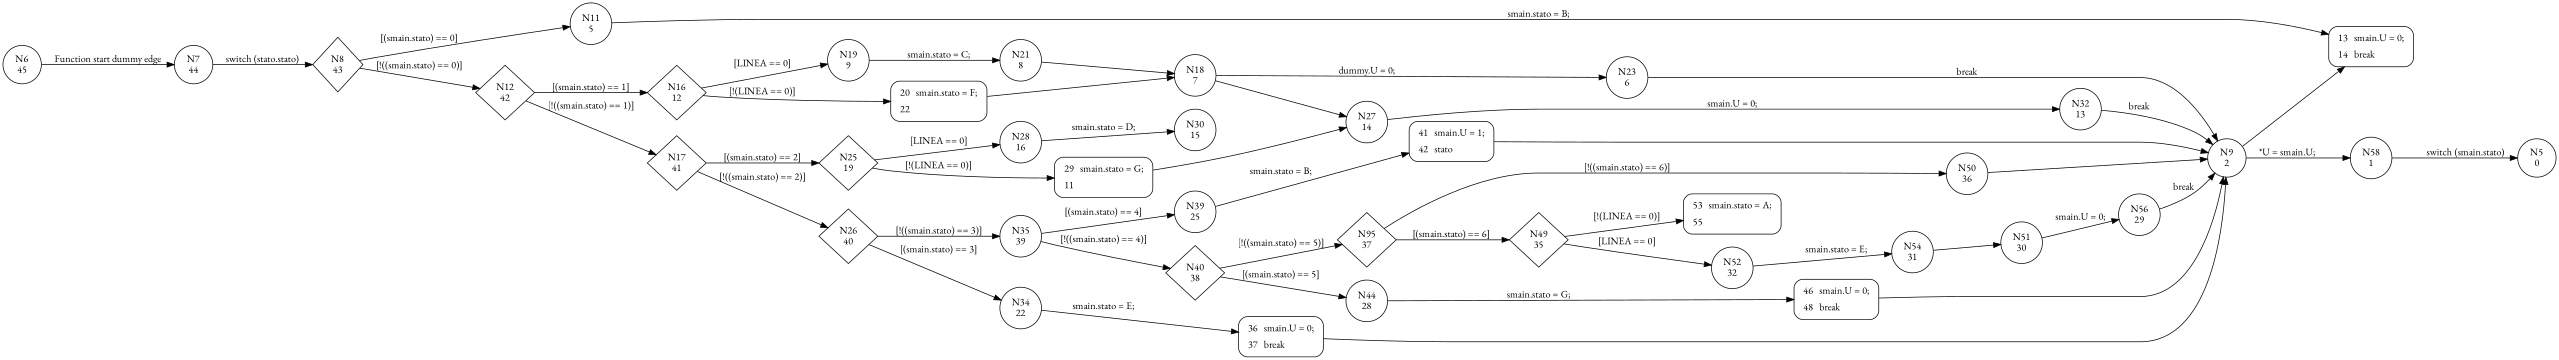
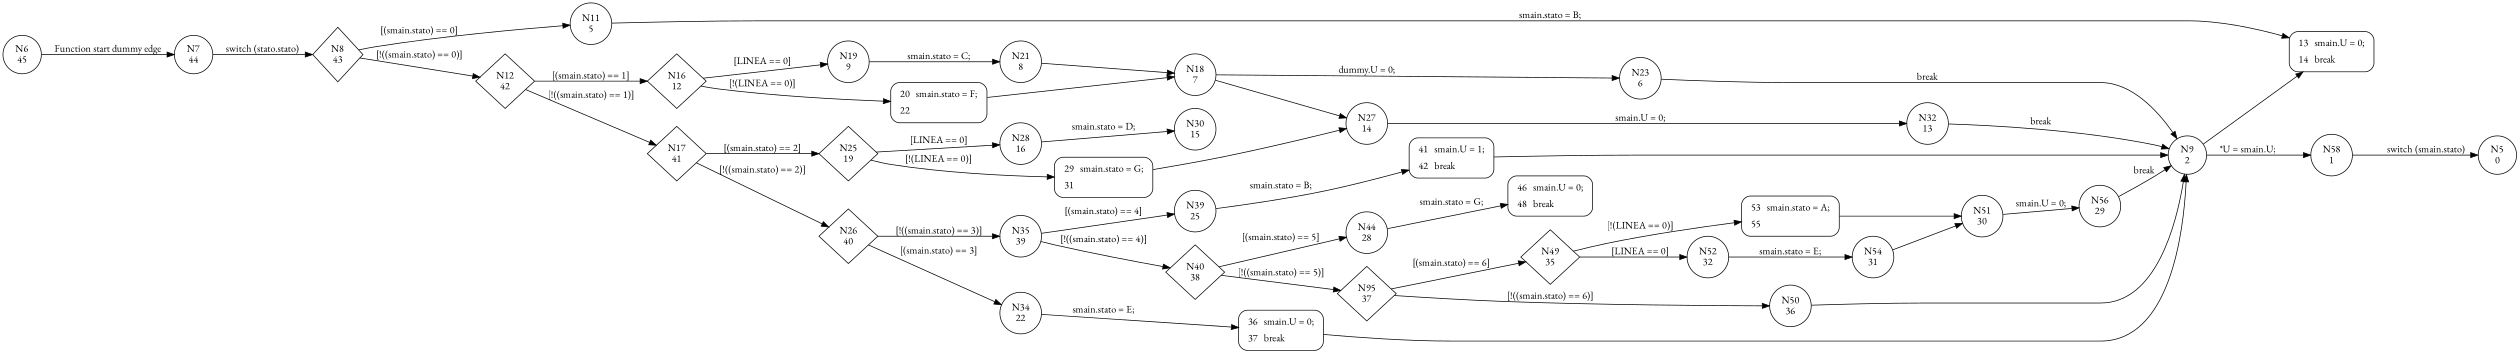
node "41": text "stato" -> "break"
node "29": text "11" -> "31"
edge "53" -> "N51 30": added
edge "46" -> "N9 2": removed
